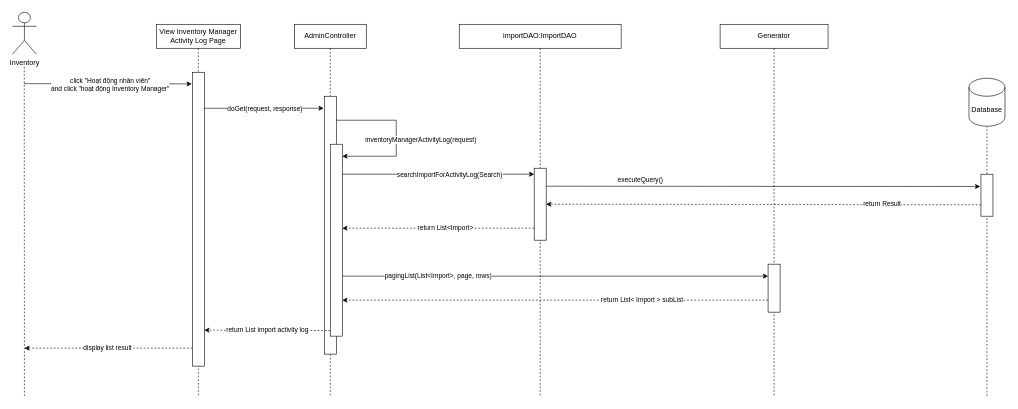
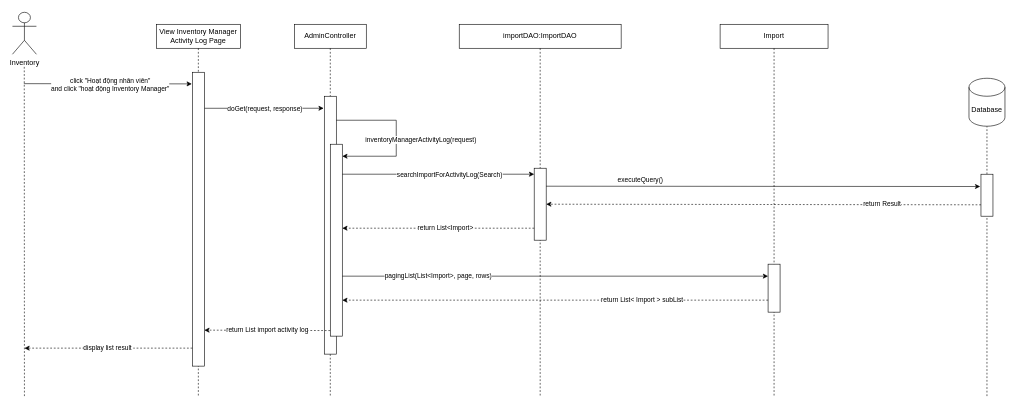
node "Generator": label "Generator" -> "Import"
